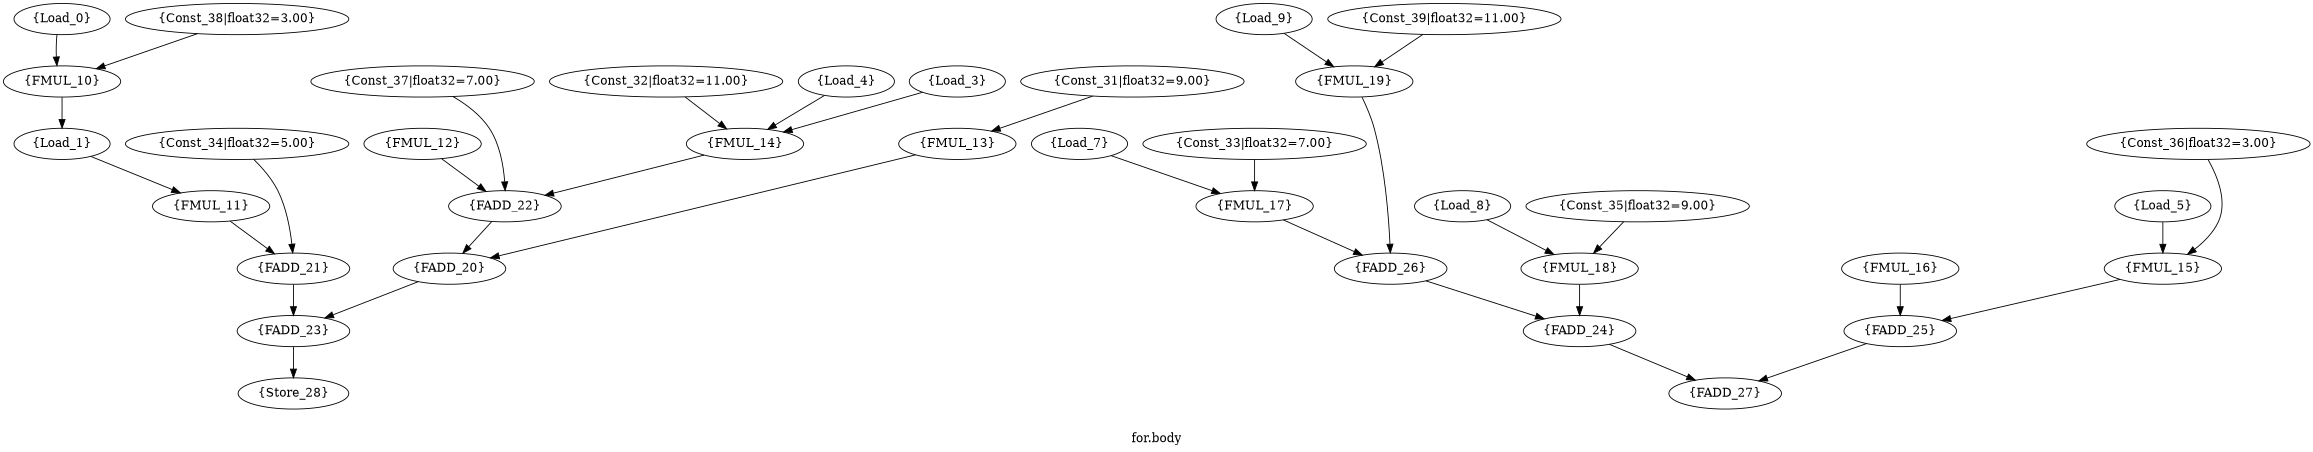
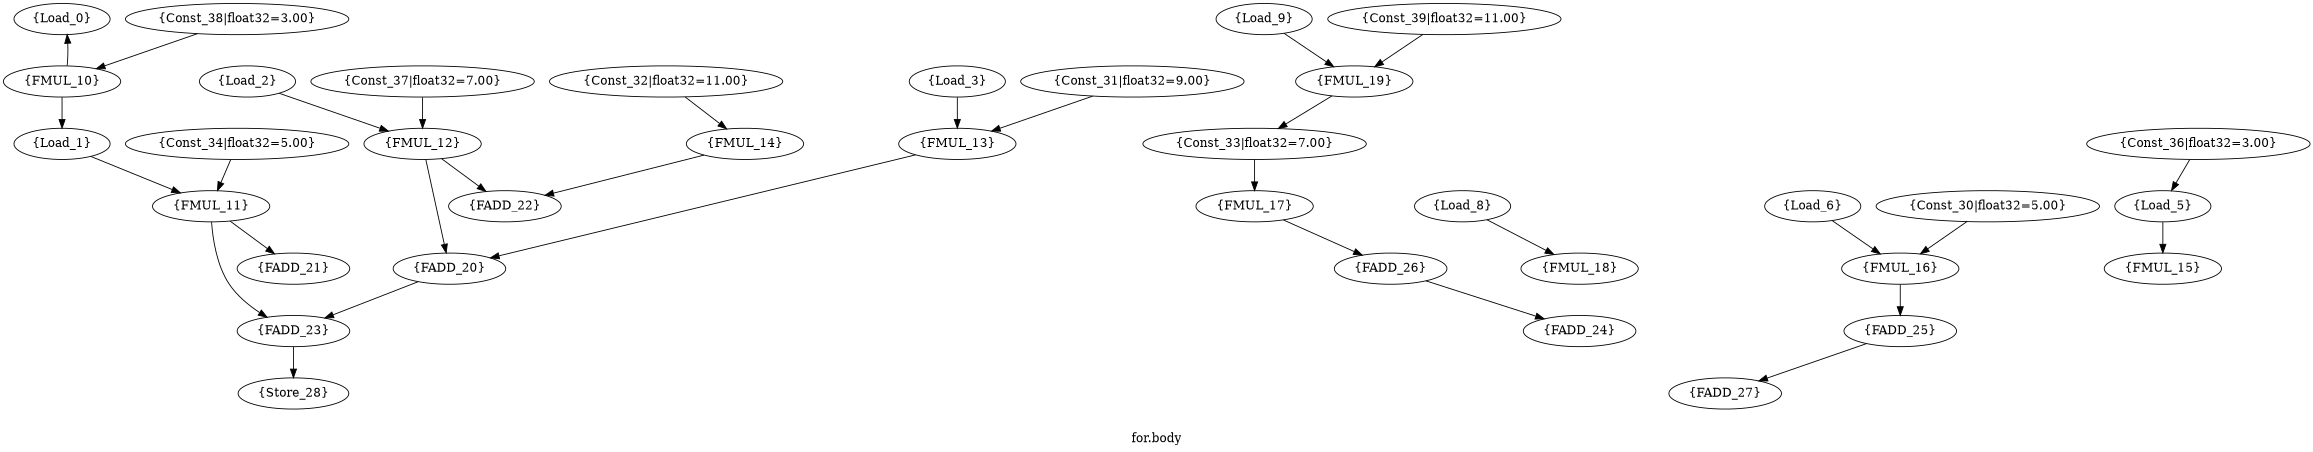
edge "{Load_0}" -> "{FMUL_10}": reversed
node "{Load_2}": added
node "{Load_4}": removed
edge "{Load_3}" -> "{FMUL_14}": now "{Load_3}" -> "{FMUL_13}"
edge "{Const_37|float32=7.00}" -> "{FADD_22}": now "{Const_37|float32=7.00}" -> "{FMUL_12}"
node "{Load_7}": removed
edge "{FMUL_19}" -> "{FADD_26}": now "{FMUL_19}" -> "{Const_33|float32=7.00}"
edge "{Const_34|float32=5.00}" -> "{FADD_21}": now "{Const_34|float32=5.00}" -> "{FMUL_11}"
node "{Const_35|float32=9.00}": removed
node "{Load_6}": added
node "{Const_30|float32=5.00}": added
edge "{Const_36|float32=3.00}" -> "{FMUL_15}": now "{Const_36|float32=3.00}" -> "{Load_5}"
edge "{FADD_22}" -> "{FADD_20}": now "{FMUL_12}" -> "{FADD_20}"
edge "{FADD_21}" -> "{FADD_23}": now "{FMUL_11}" -> "{FADD_23}"
edge "{FMUL_18}" -> "{FADD_24}": removed
edge "{FMUL_15}" -> "{FADD_25}": removed
edge "{FADD_24}" -> "{FADD_27}": removed
